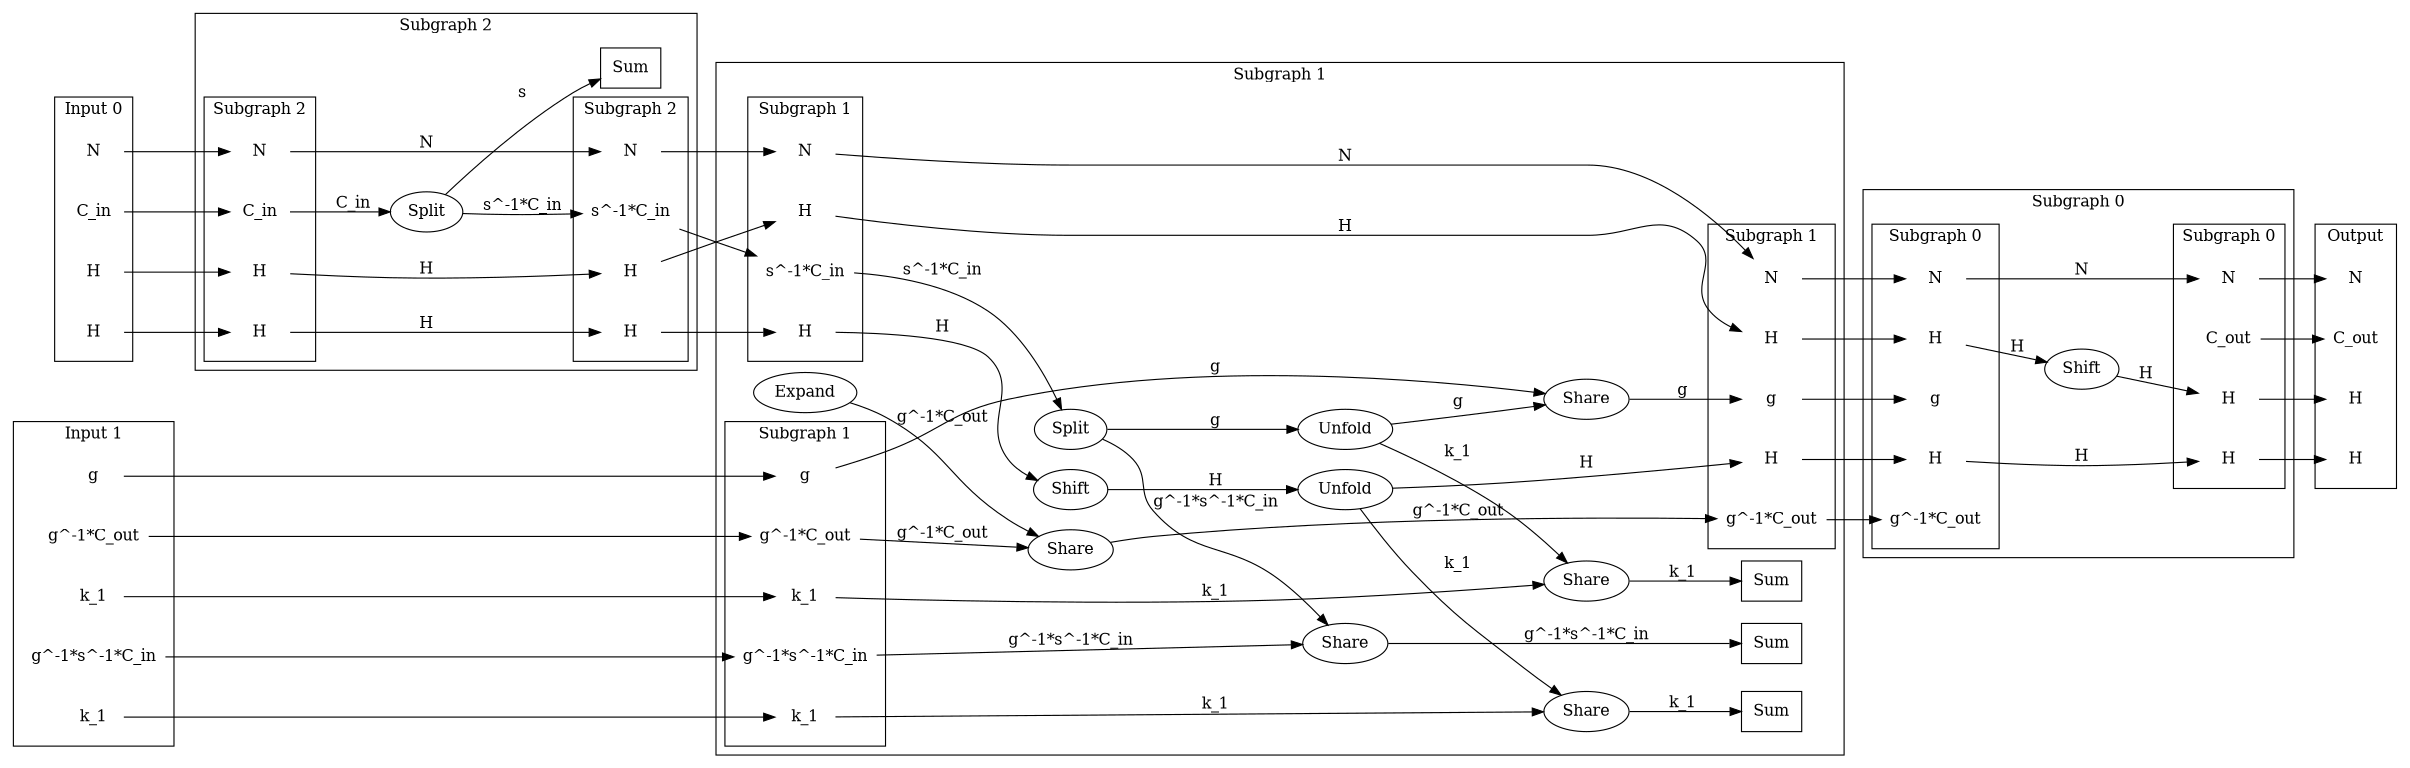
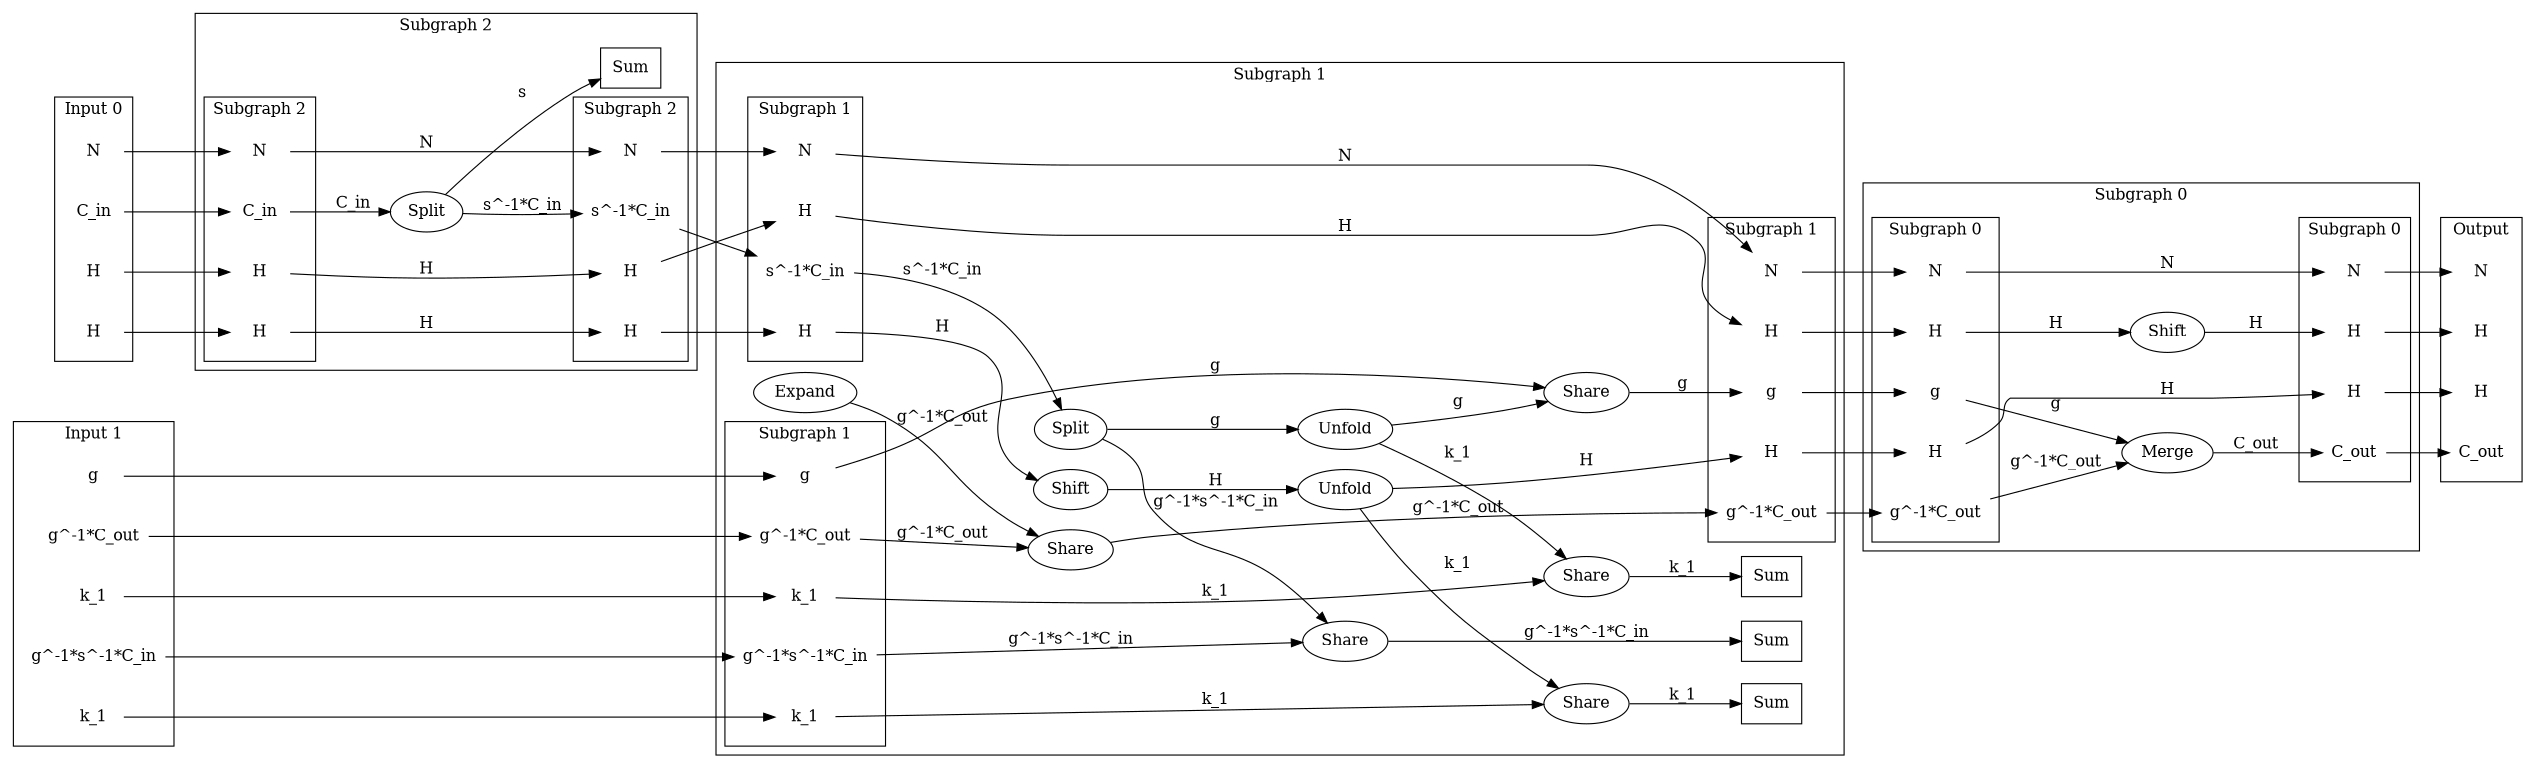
node "Merge": added
